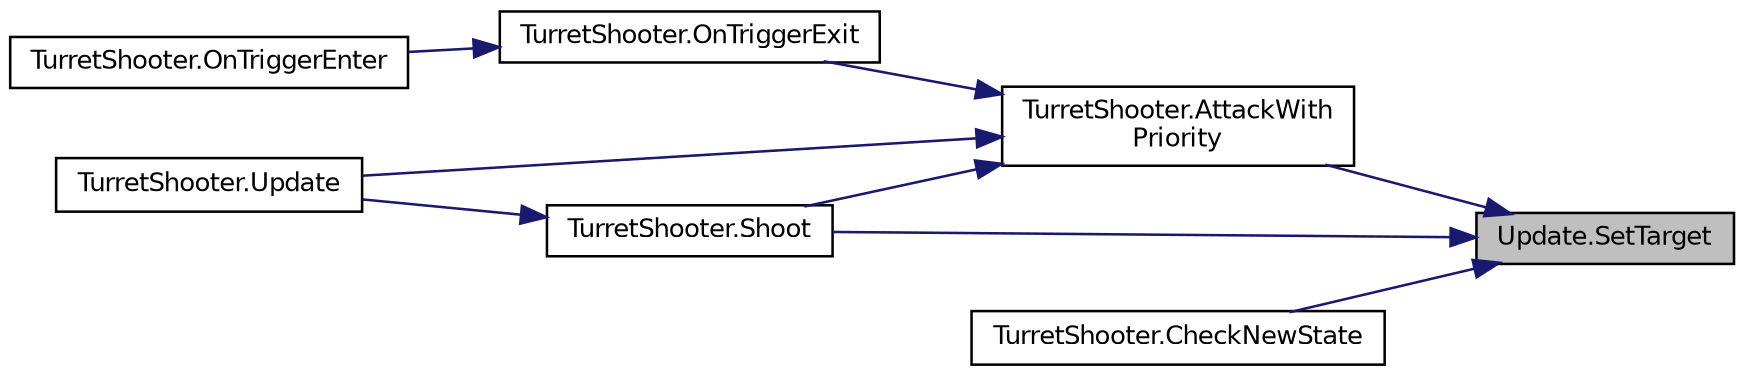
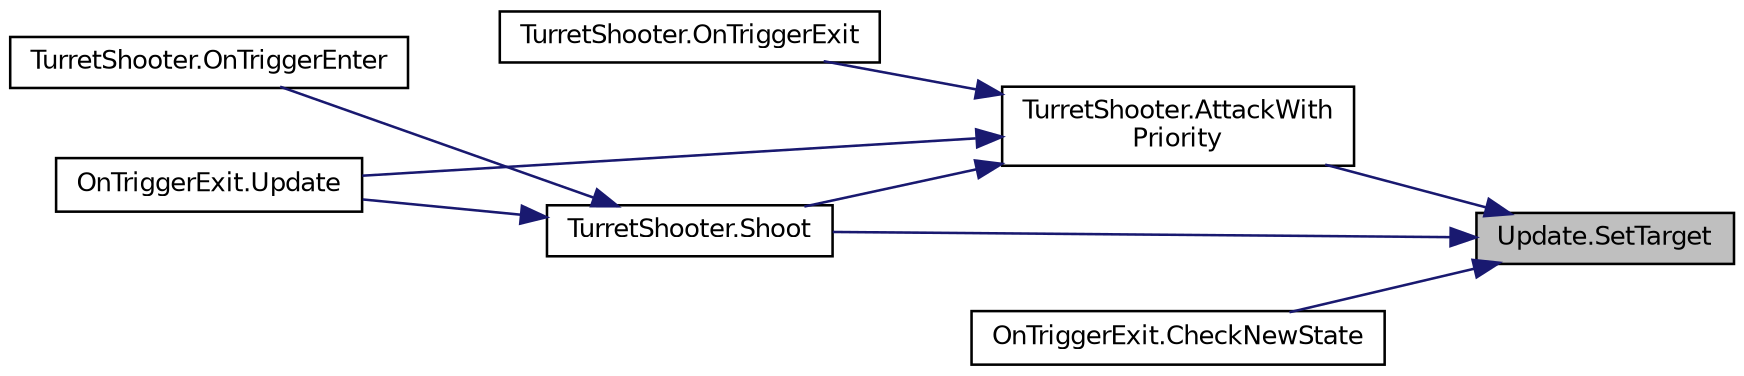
edge "TurretShooter.OnTriggerEnter" -> "TurretShooter.OnTriggerExit": now "TurretShooter.OnTriggerEnter" -> "TurretShooter.Shoot"
node "TurretShooter.Update": label "TurretShooter.Update" -> "OnTriggerExit.Update"
node "TurretShooter.CheckNewState": label "TurretShooter.CheckNewState" -> "OnTriggerExit.CheckNewState"
